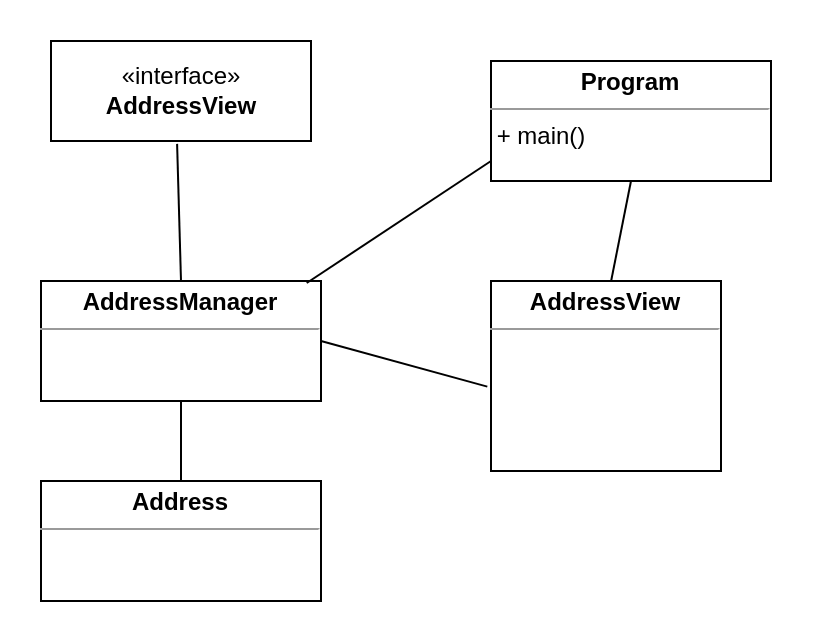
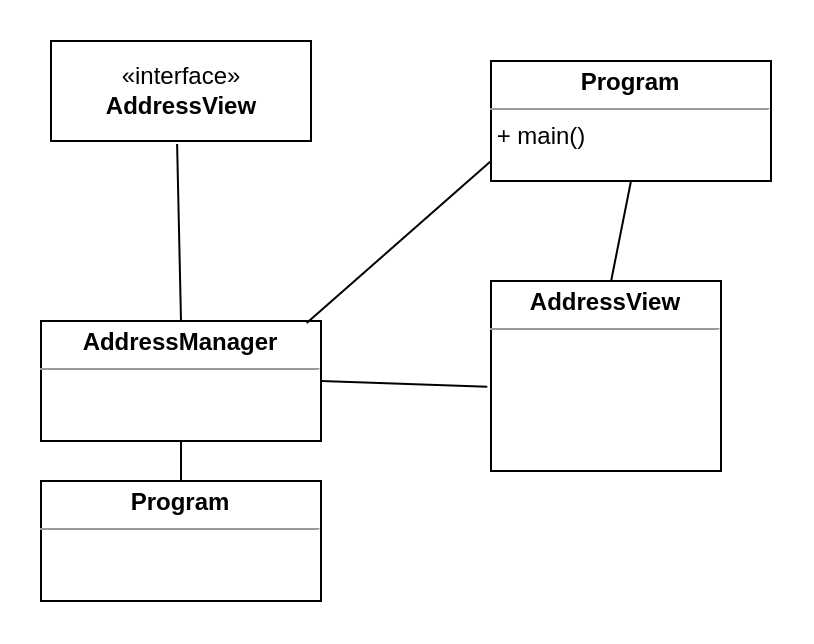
node "AddressManager": moved (181, 341) -> (181, 381)
node "Address": label "Address" -> "Program"
